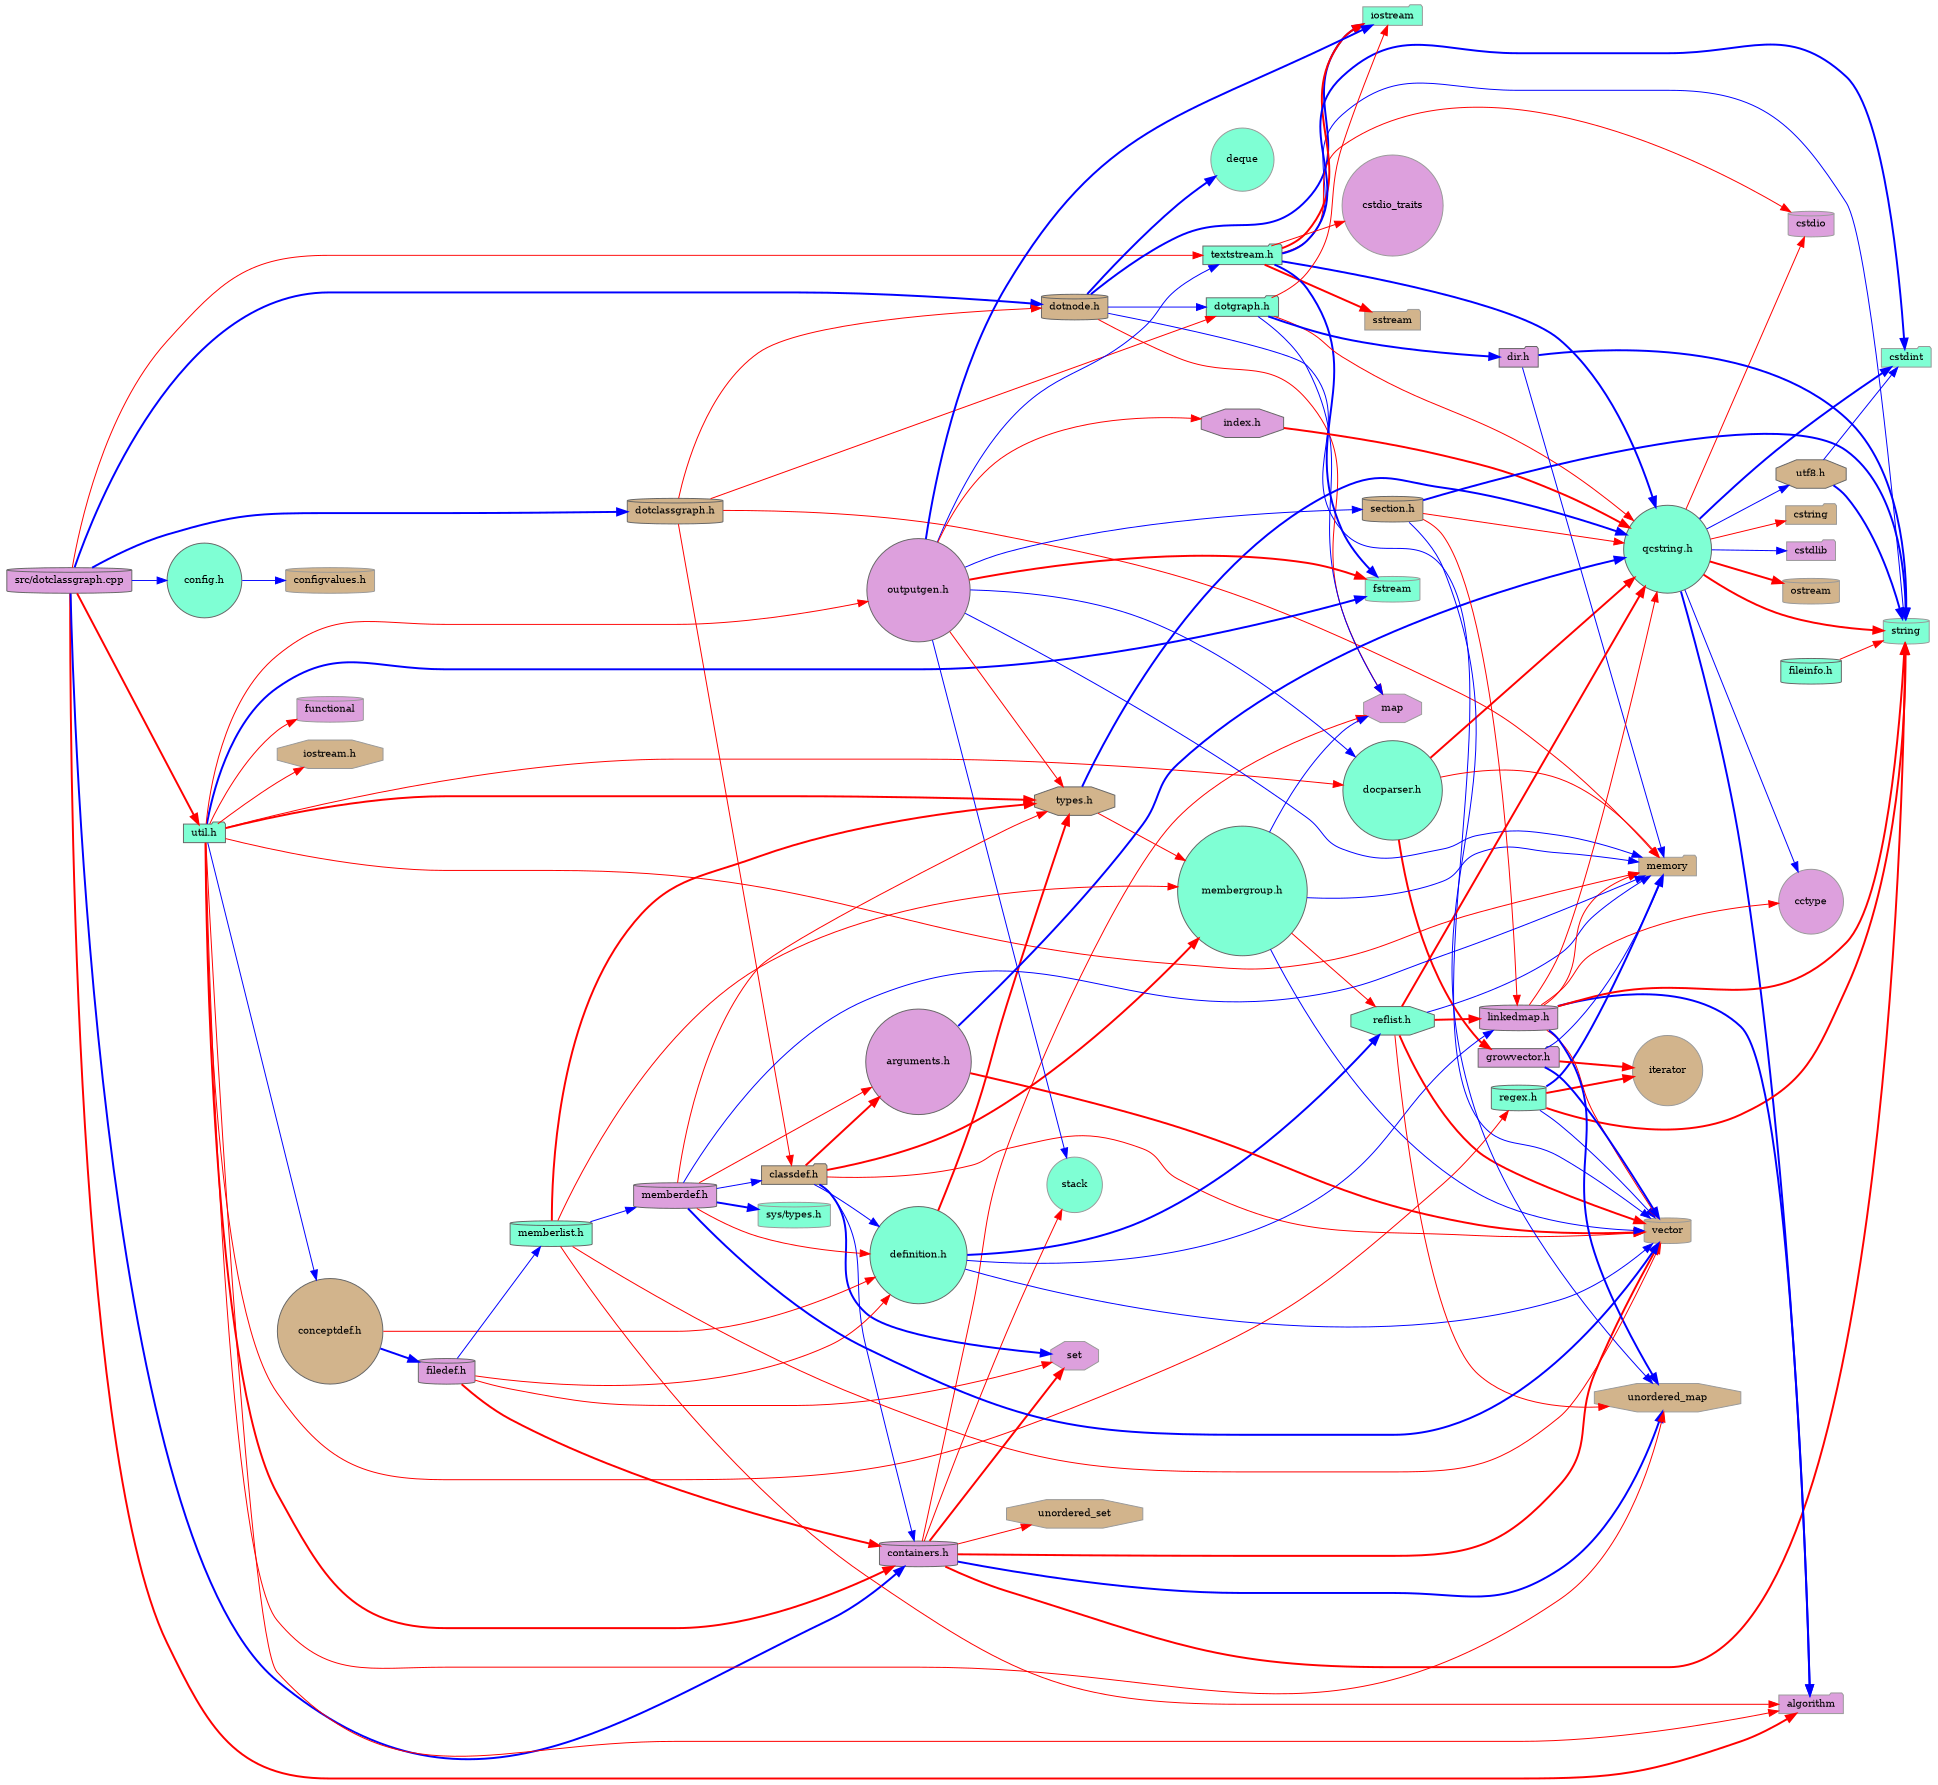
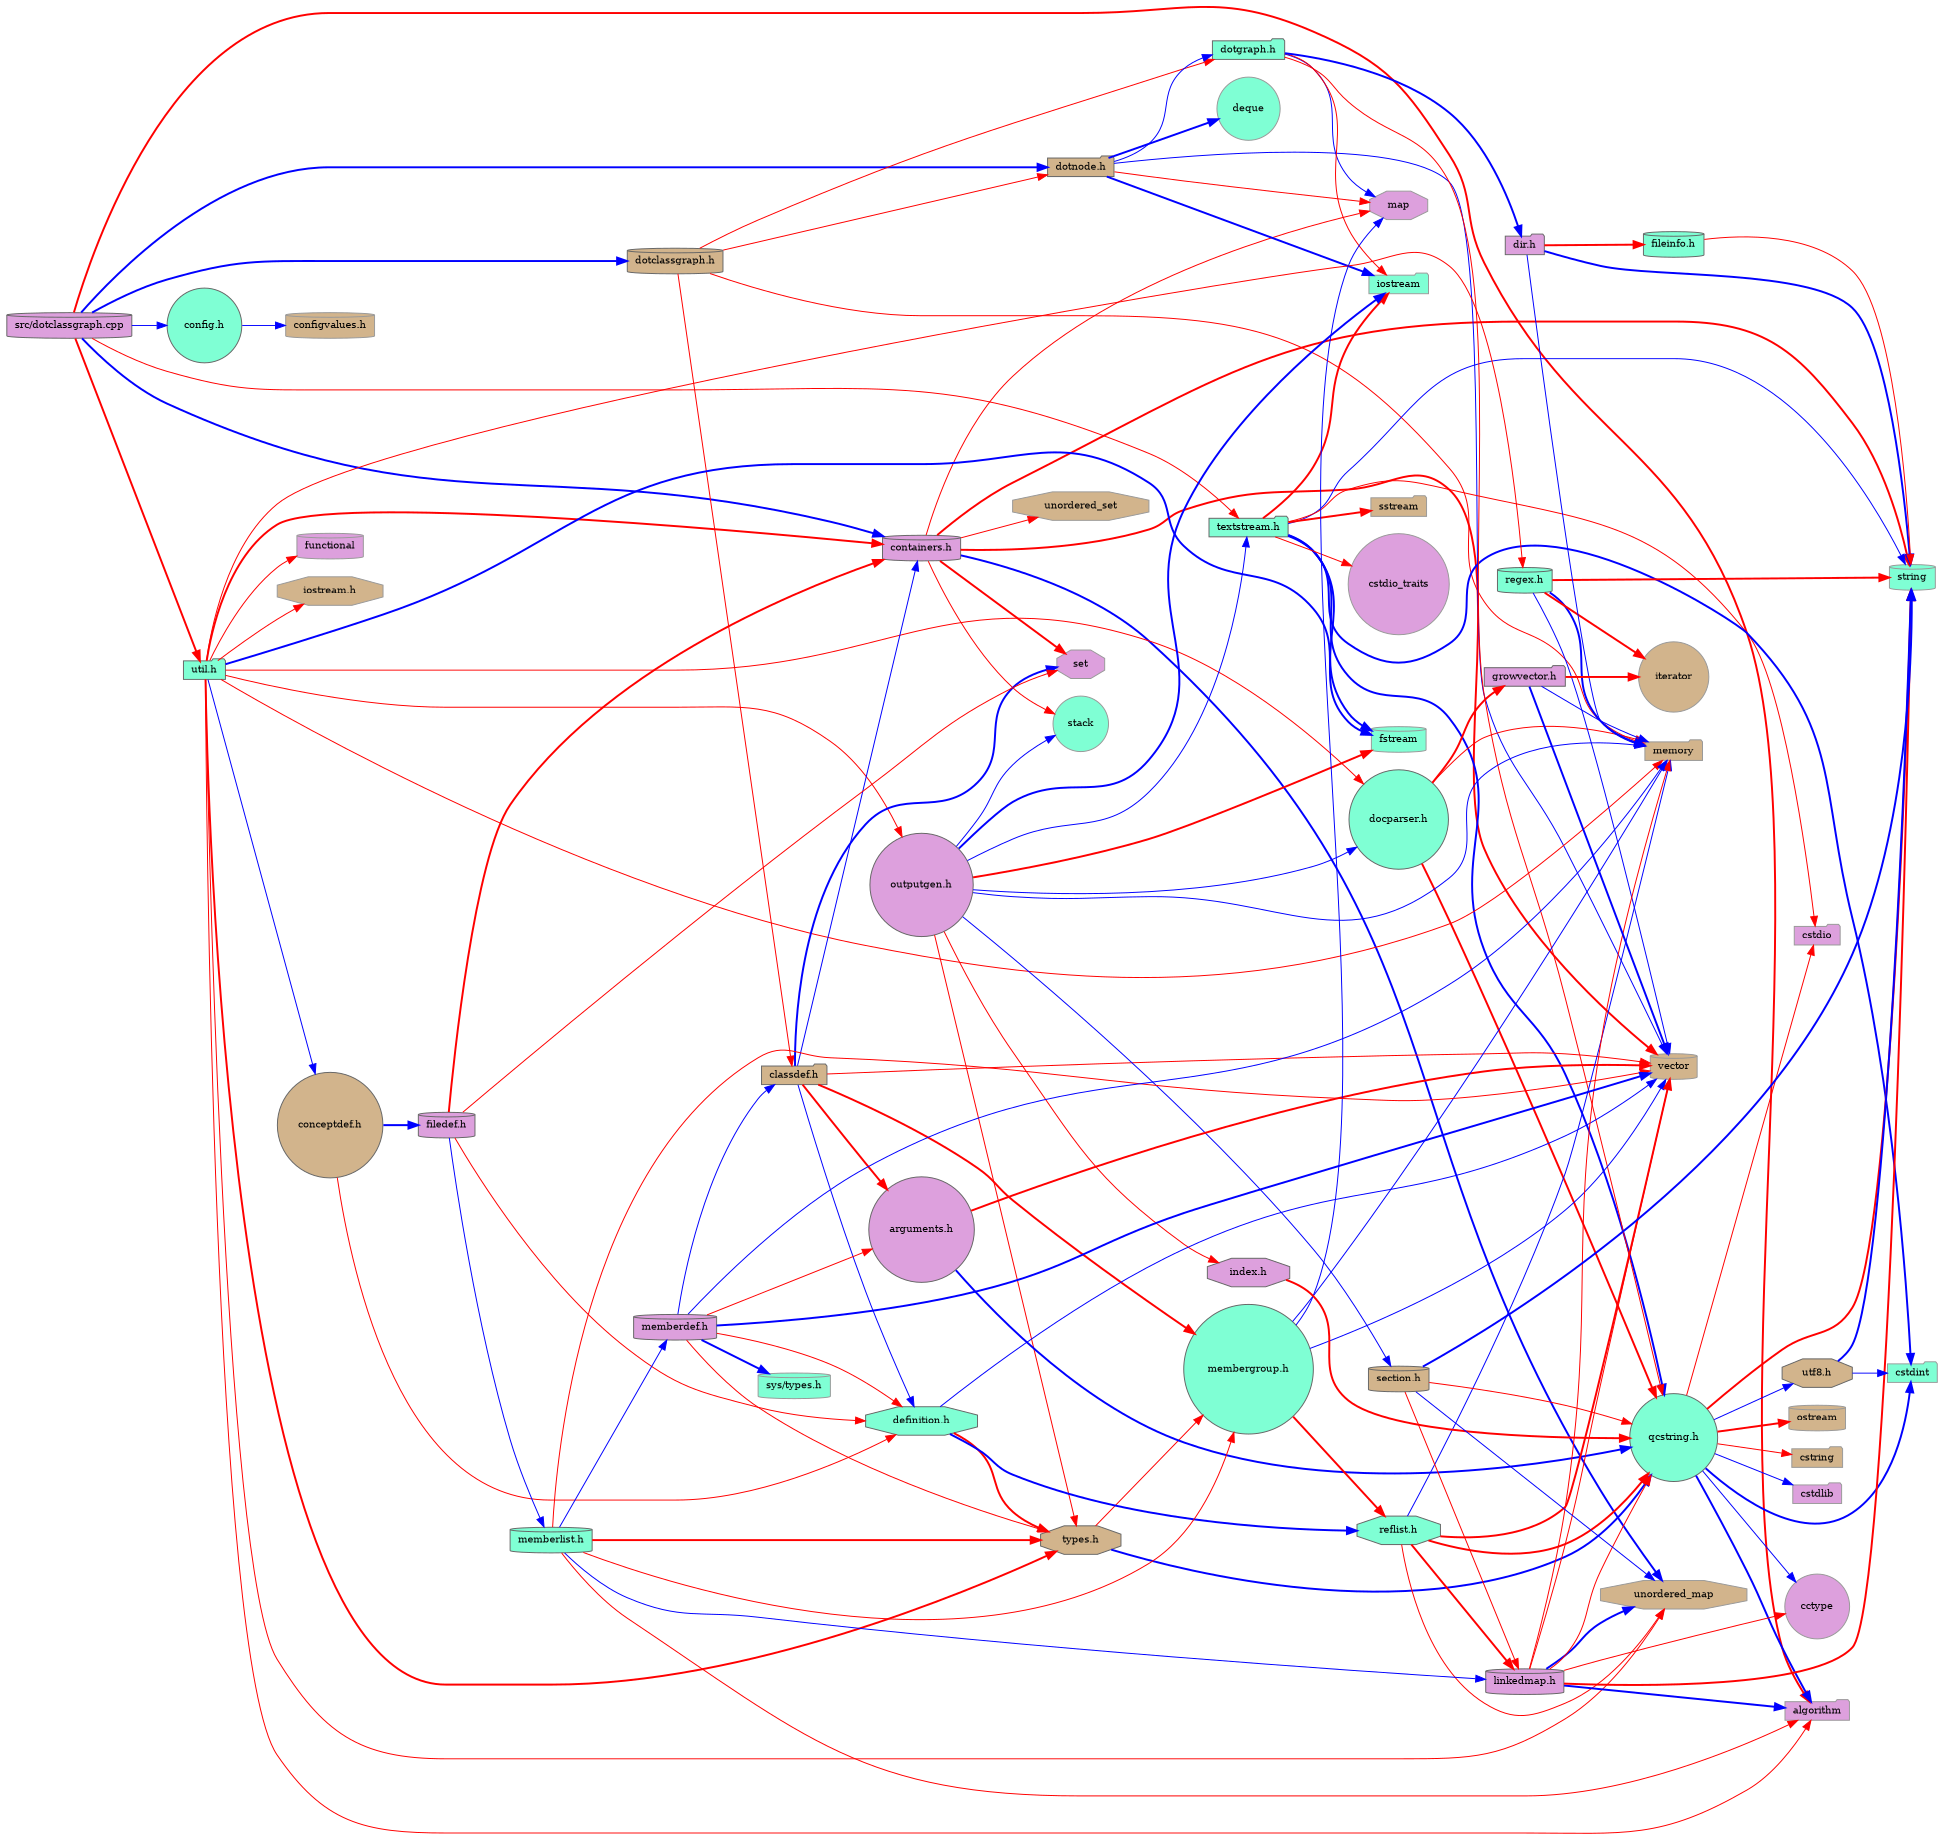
node "cstdio": shape cylinder -> folder
edge "dir.h" -> "fileinfo.h": added
node "dotnode.h": shape cylinder -> folder
edge "membergroup.h" -> "reflist.h": style solid -> bold
edge "definition.h" -> "linkedmap.h": now "memberlist.h" -> "linkedmap.h"
node "definition.h": shape circle -> octagon
